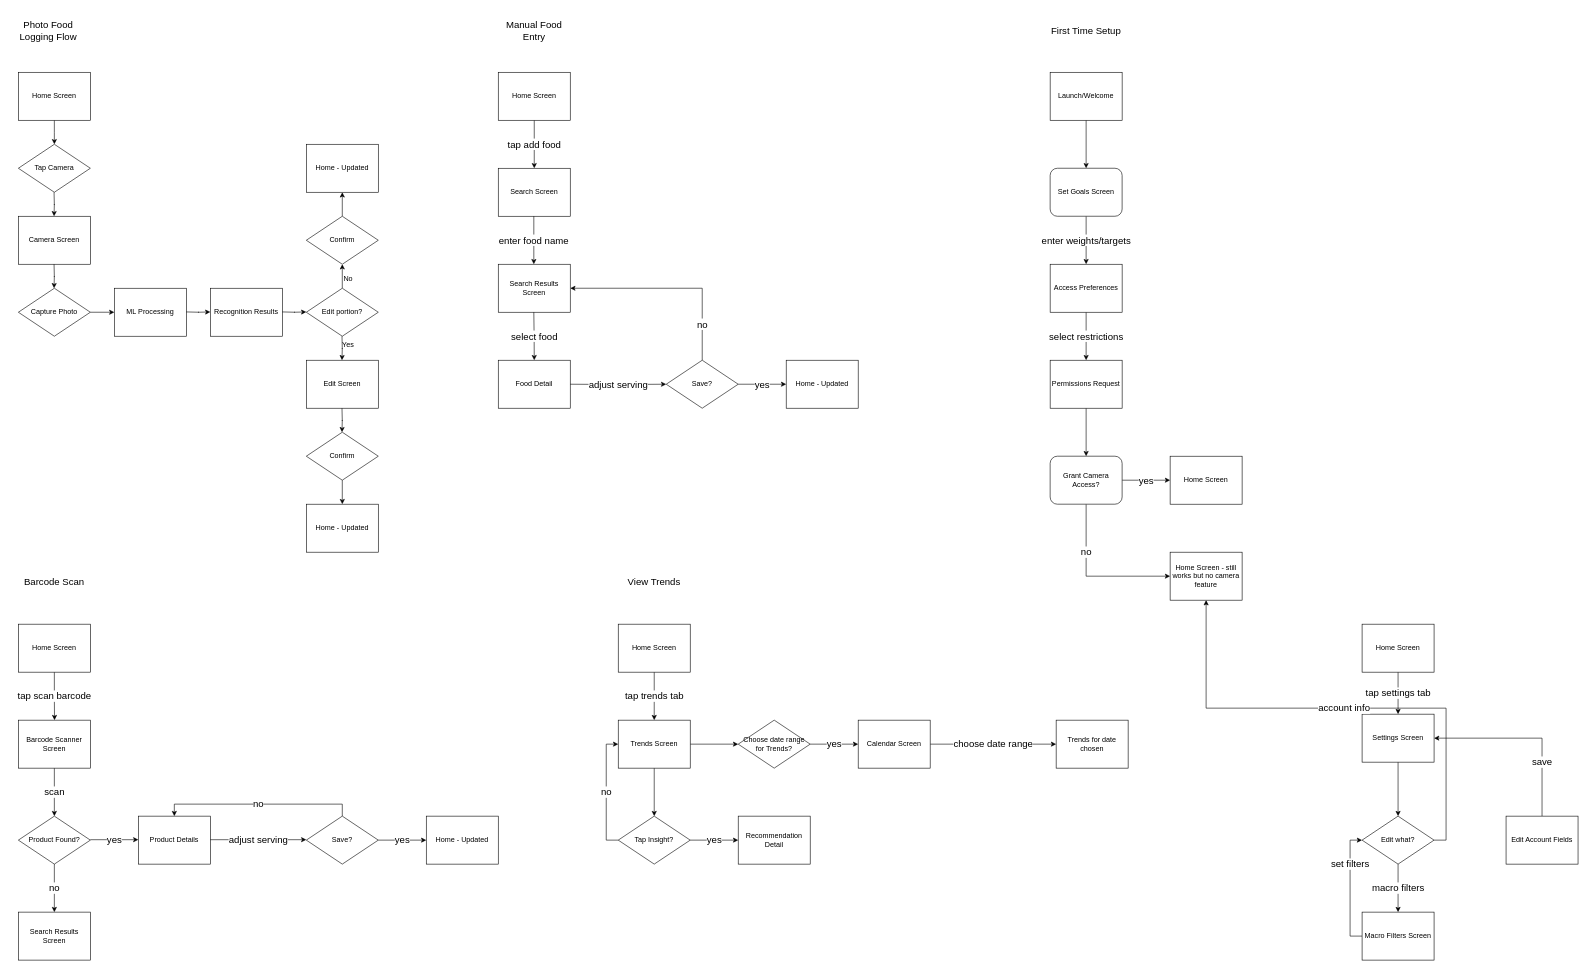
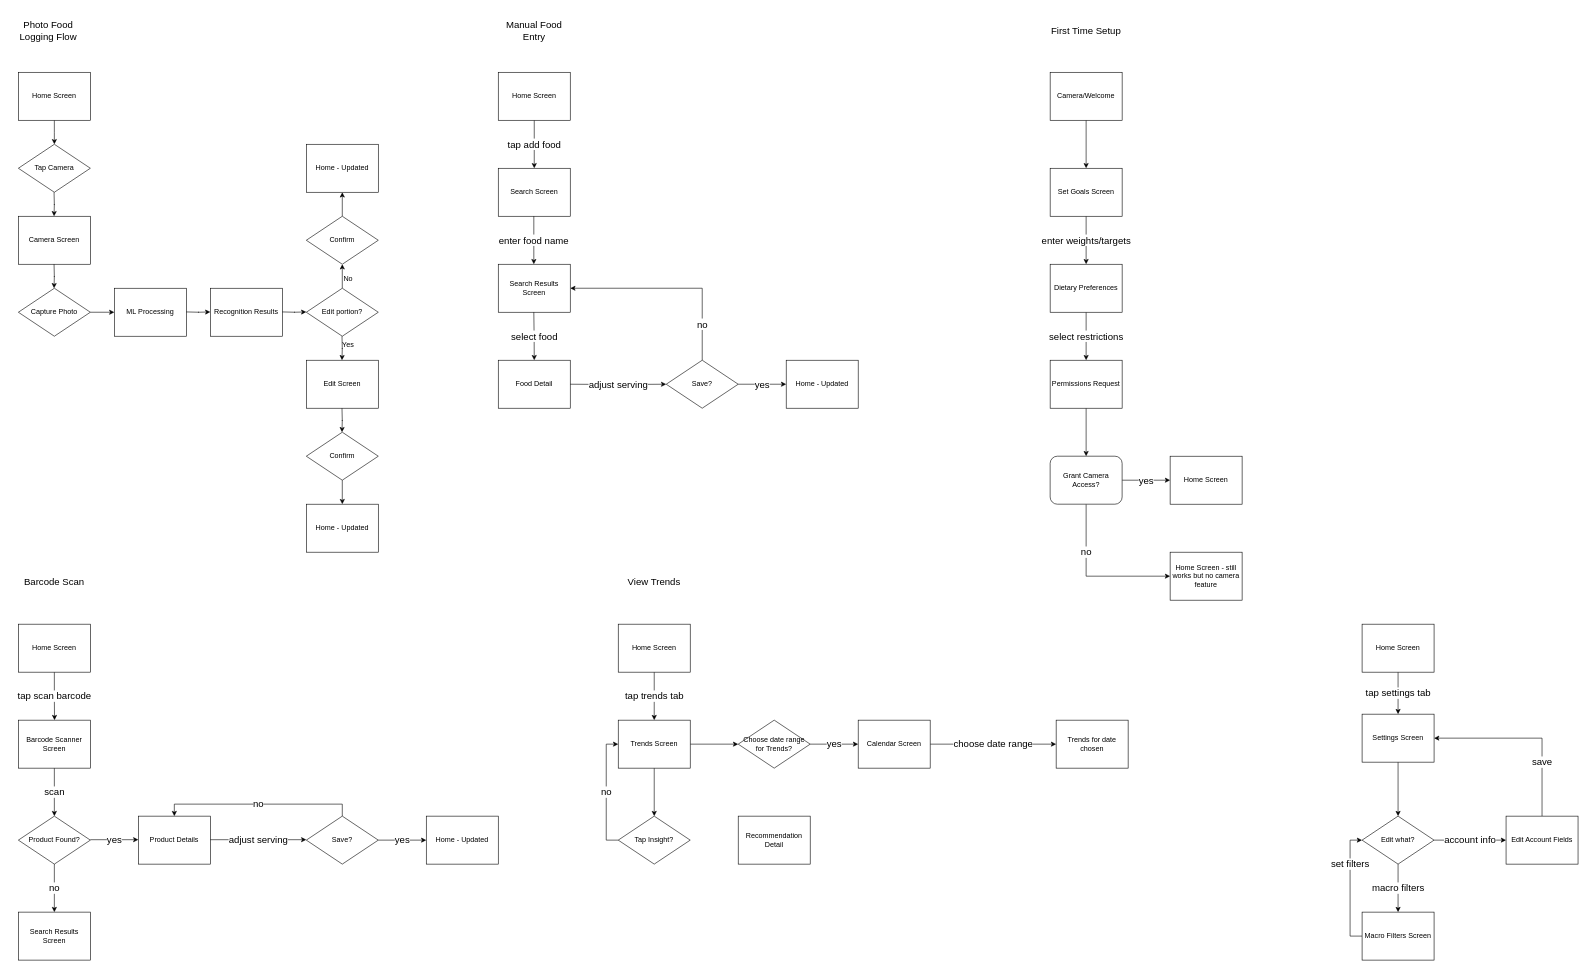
node "Launch/Welcome": label "Launch/Welcome" -> "Camera/Welcome"
node "Set Goals Screen": shape rounded rectangle -> rectangle
node "Access Preferences": label "Access Preferences" -> "Dietary Preferences"
edge "Edit what?" -> "Home Screen - still works but no camera feature": now "Edit what?" -> "Edit Account Fields"
edge "Tap Insight?" -> "Recommendation Detail": removed, label "yes"
